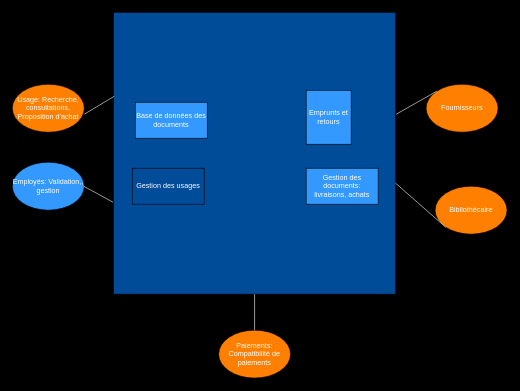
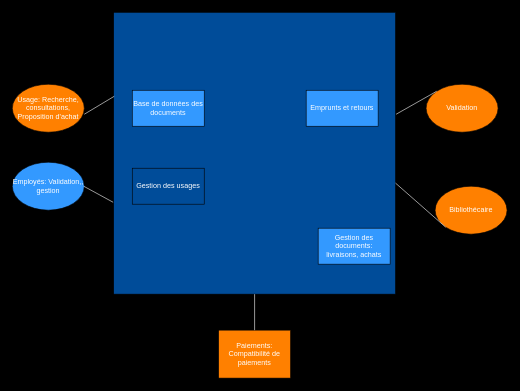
node "Fournisseurs": label "Fournisseurs" -> "Validation"
node "Emprunts et retours": size 45x54 -> 72x36
node "Base de données des documents": moved (171, 120) -> (168, 108)
node "Gestion des documents: livraisons, achats": moved (342, 186) -> (354, 246)
node "Paiements: Compatibilité de paiements": shape ellipse -> rectangle
